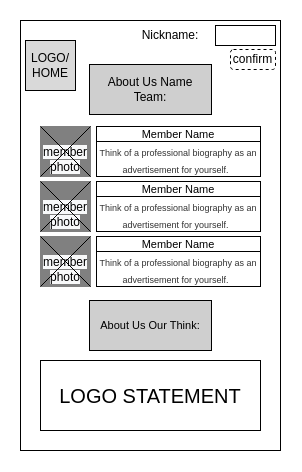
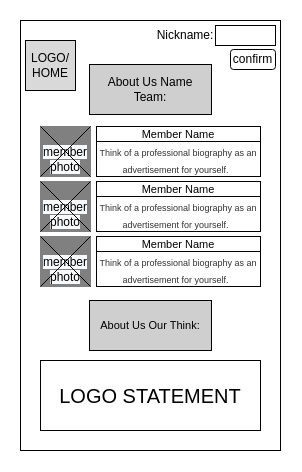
node "Nickname:": moved (171, 36) -> (186, 36)
node "confirm": style dashed -> solid
